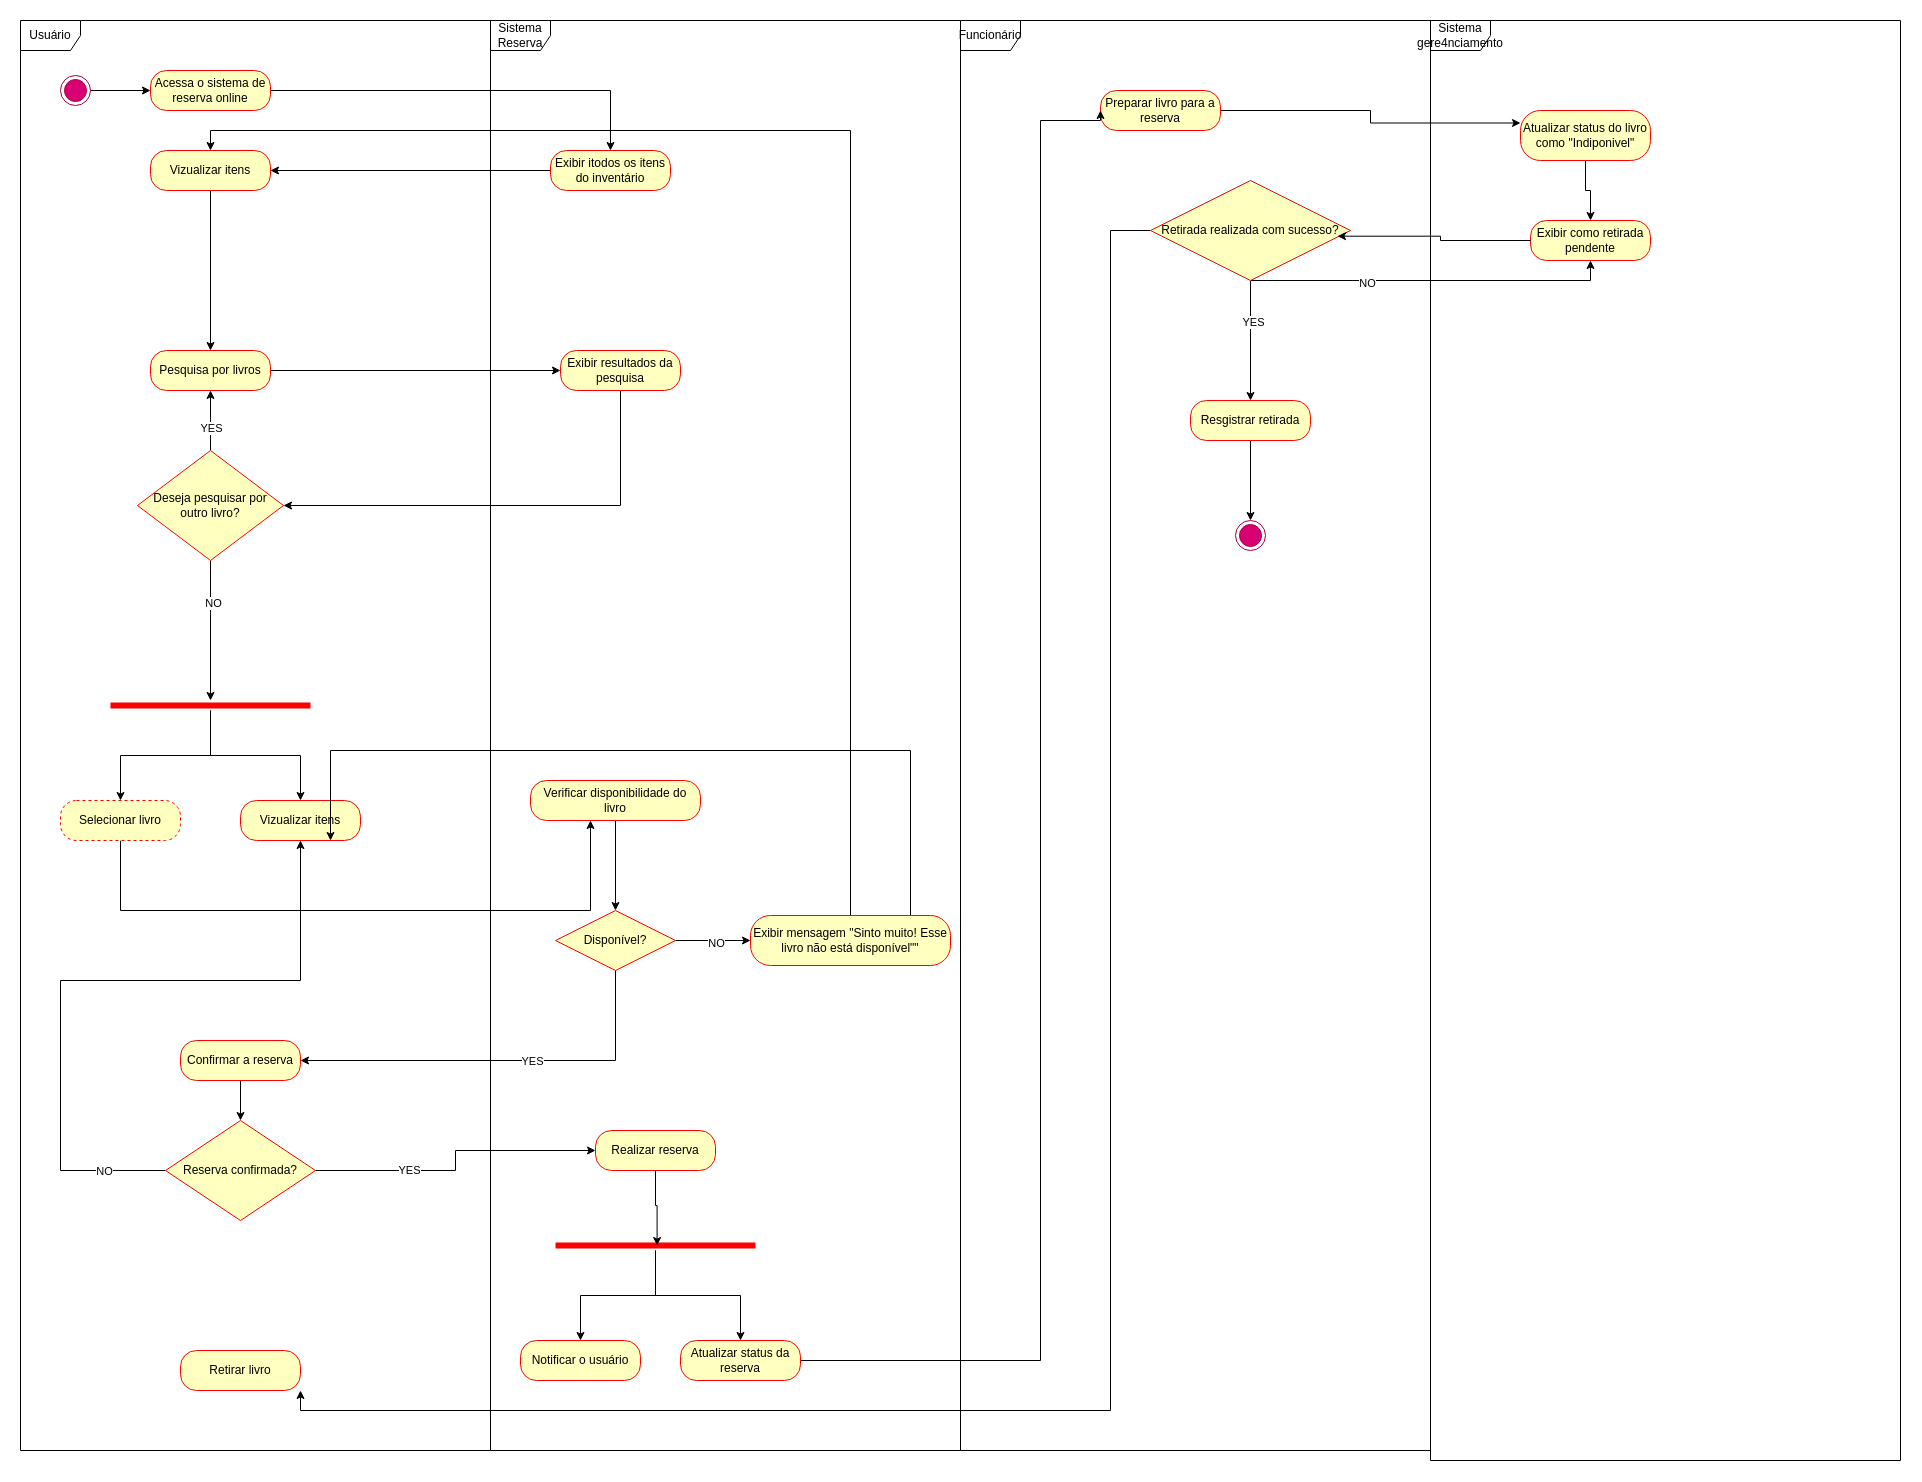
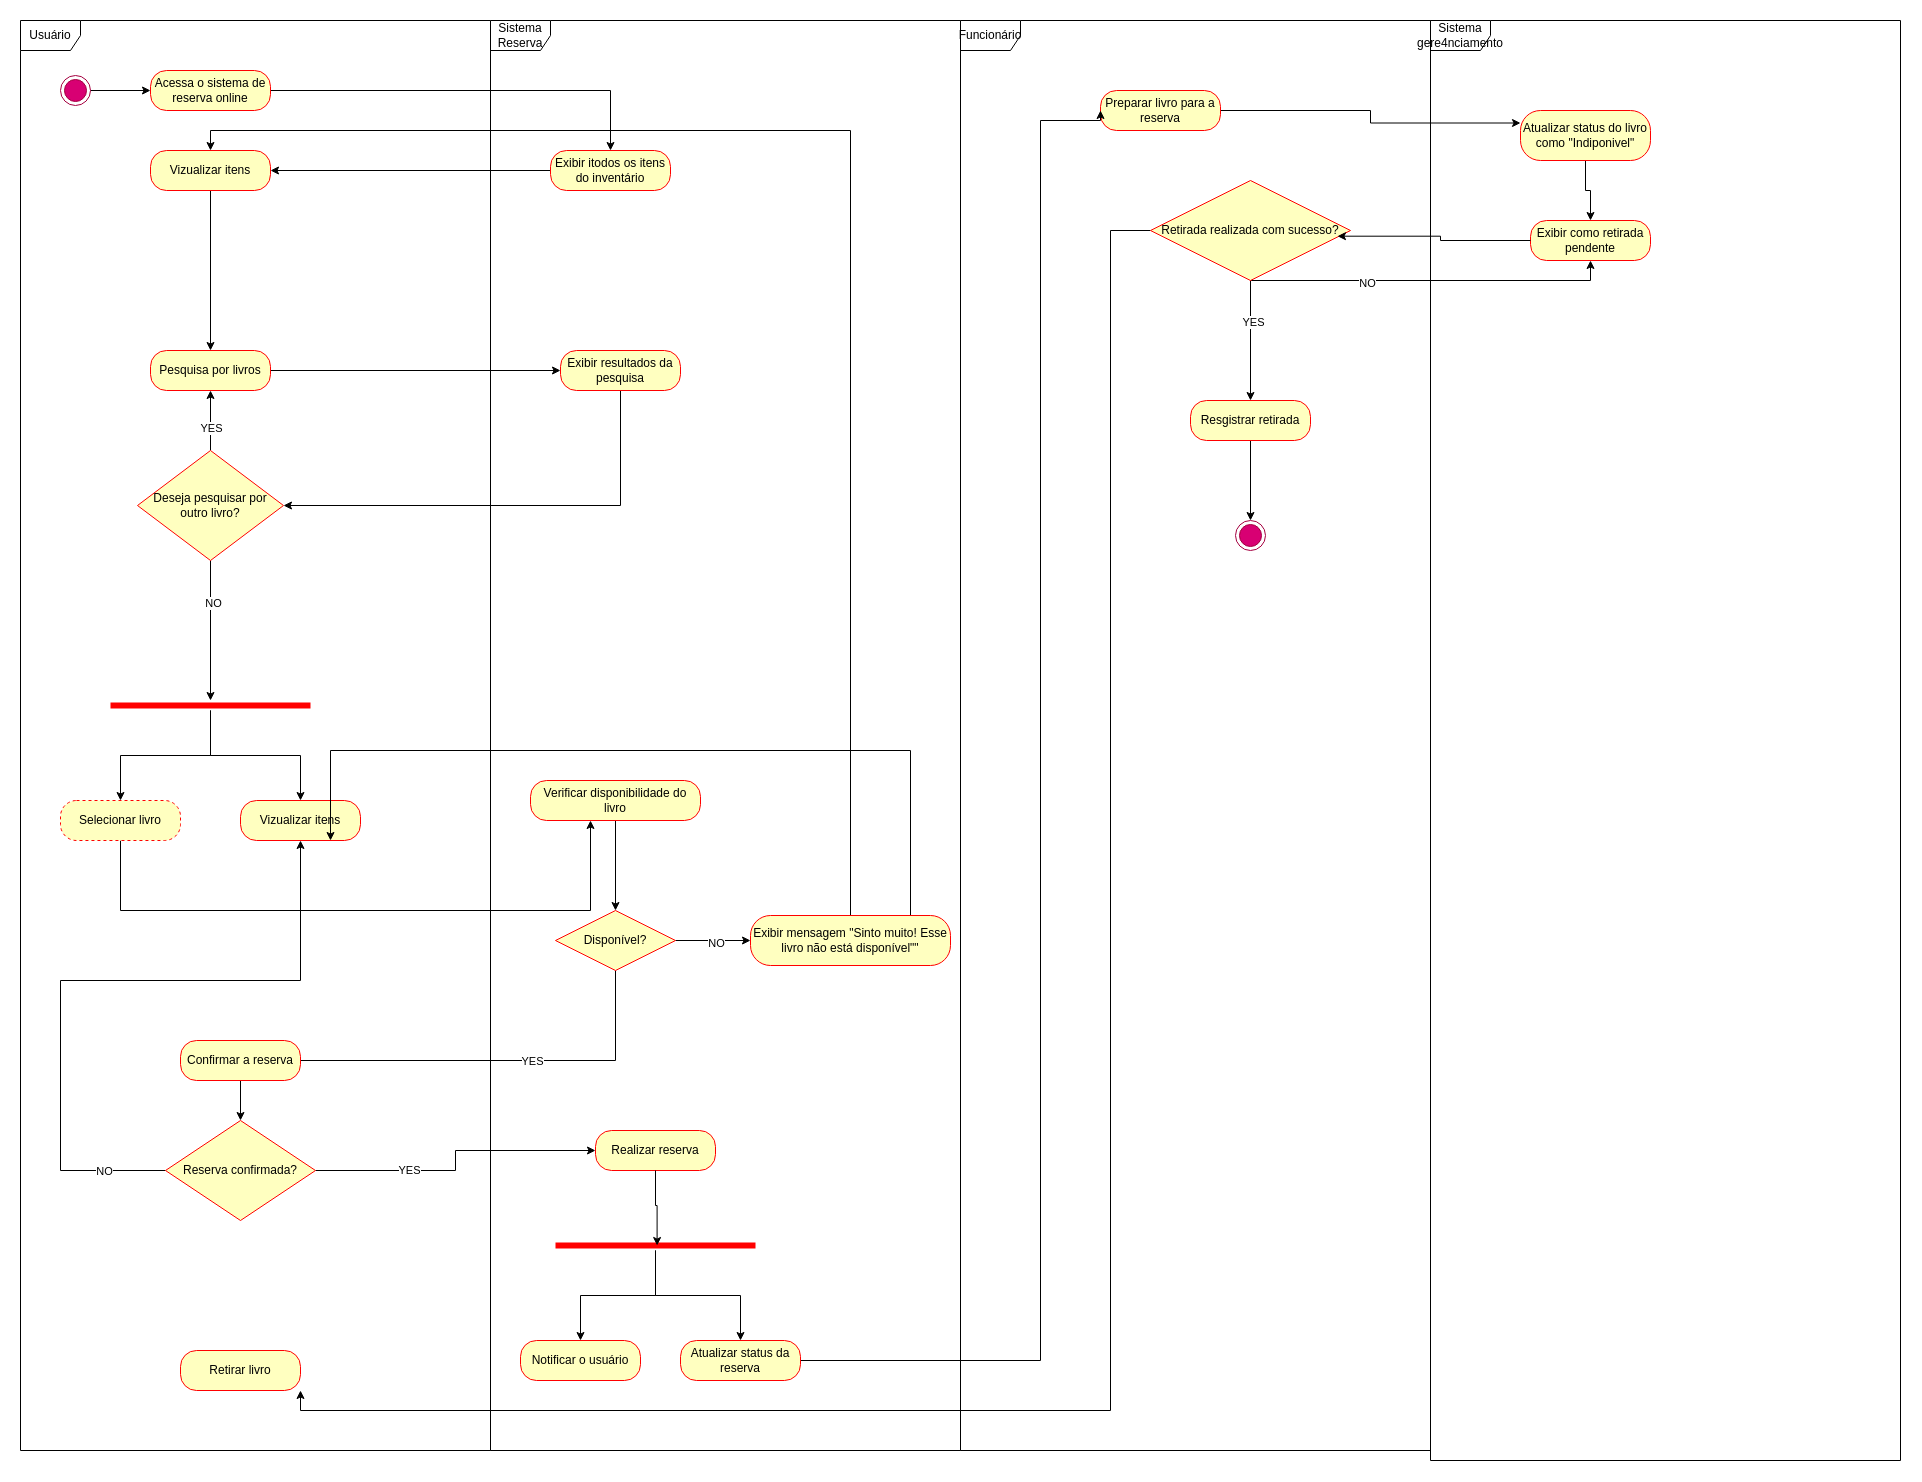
edge "Disponível?" -> "Confirmar a reserva": arrowhead classic -> none
